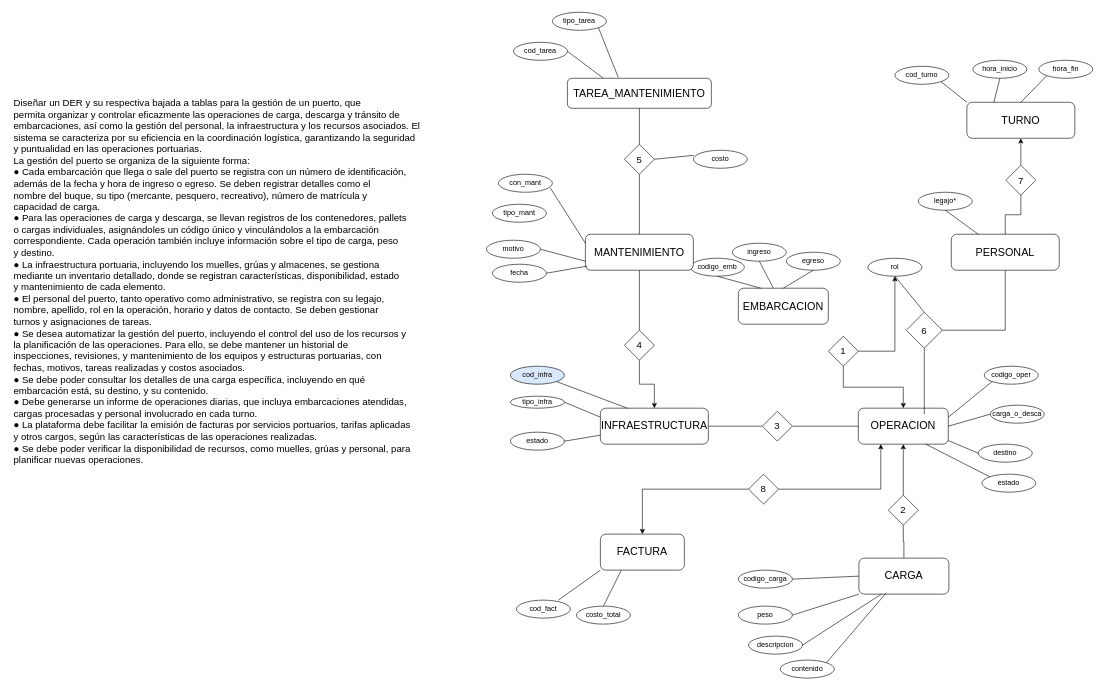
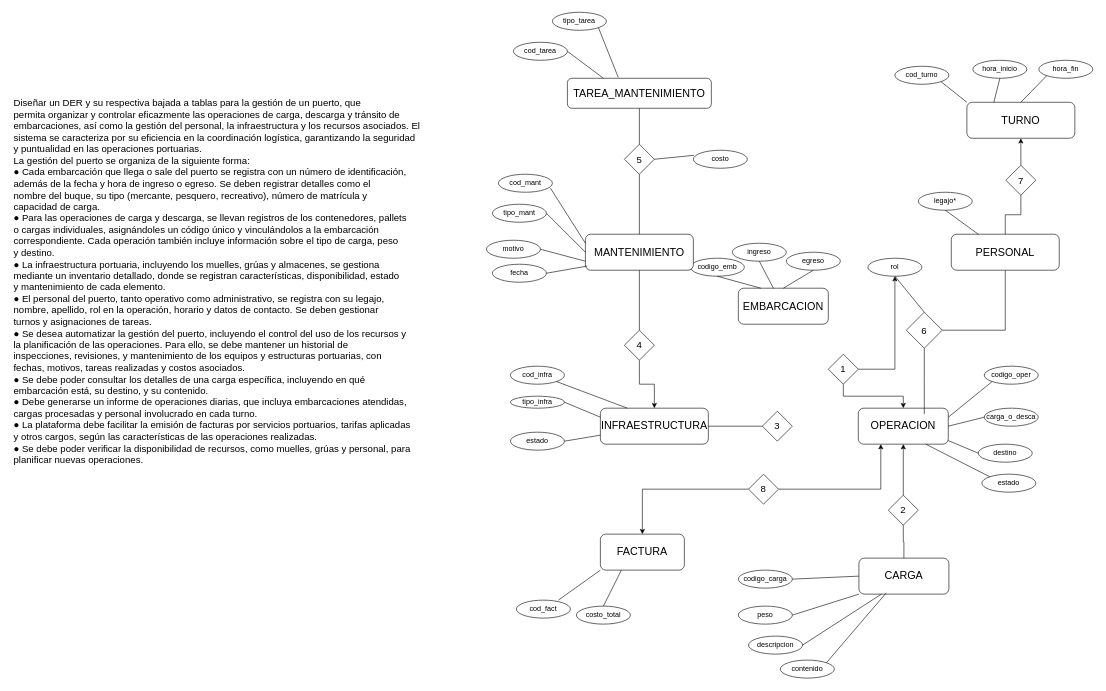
node "con_mant": label "con_mant" -> "cod_mant"
edge "tipo_mant" -- "MANTENIMIENTO": added
node "1": moved (843, 351) -> (843, 369)
node "cod_infra": fillcolor #dae8fc -> #ffffff
node "carga_o_desca": moved (1017, 414) -> (1011, 417)
edge "3" -- "OPERACION": removed
